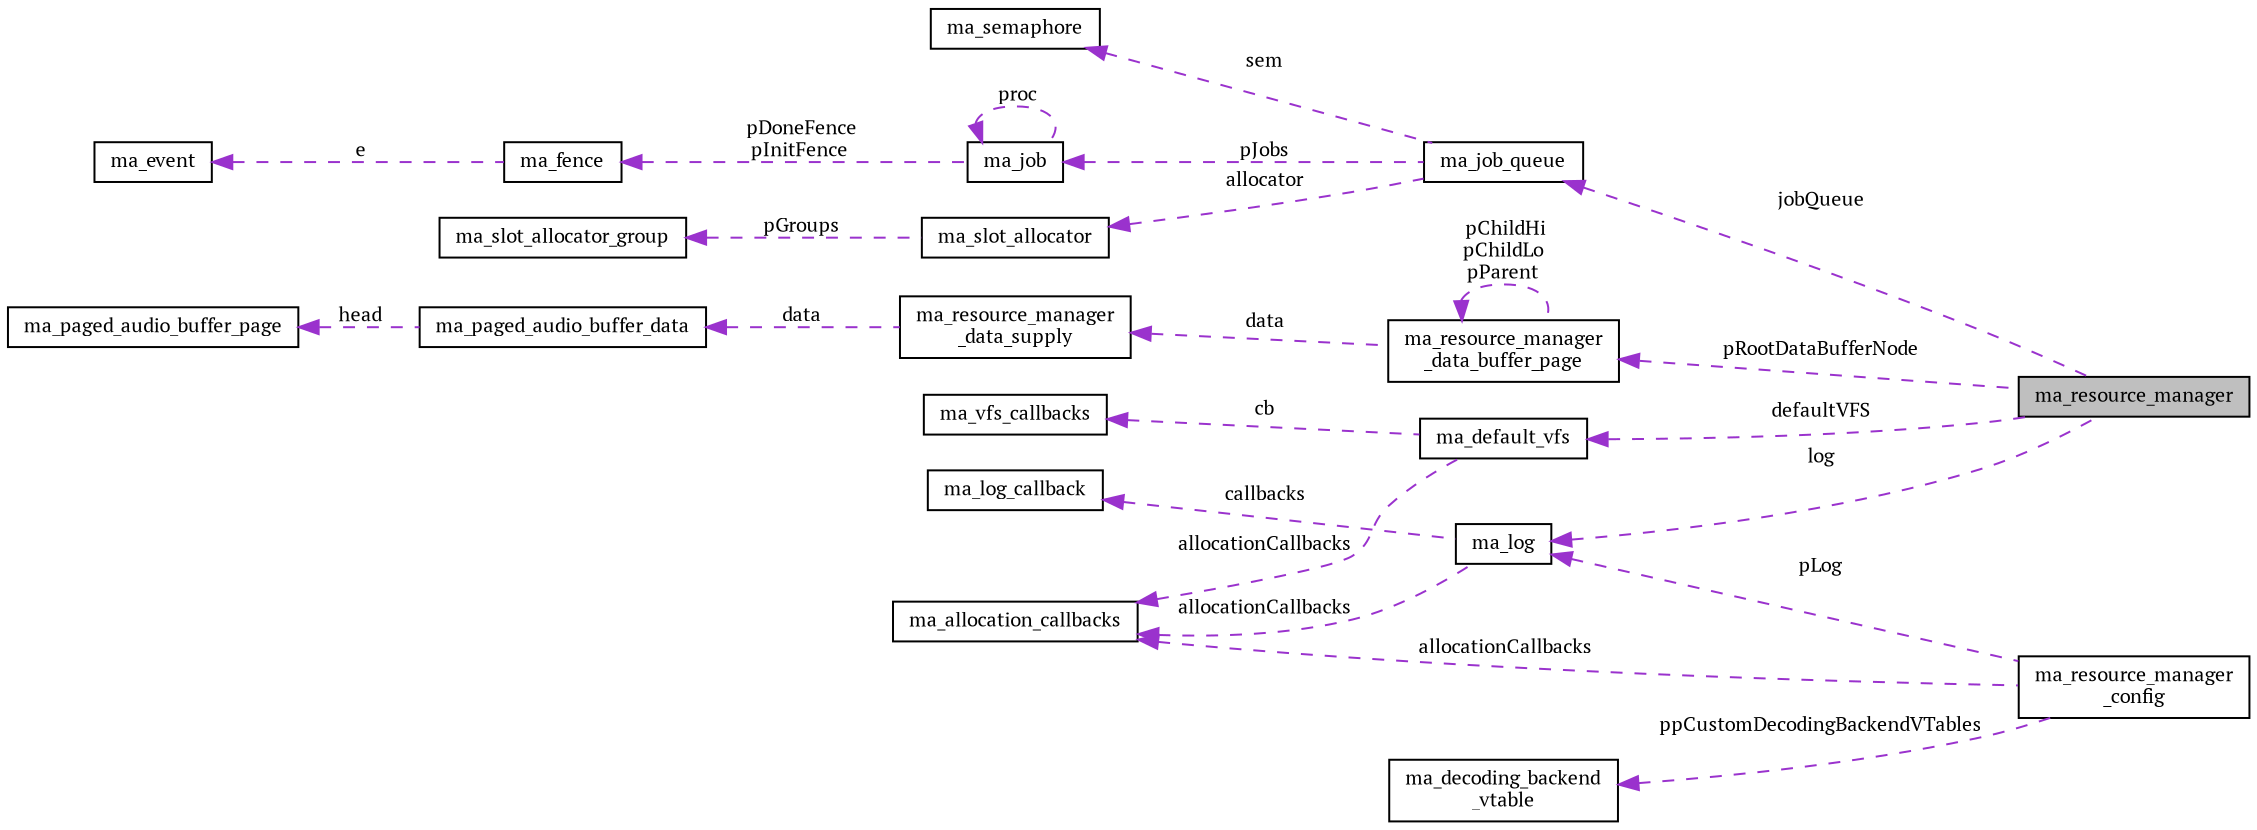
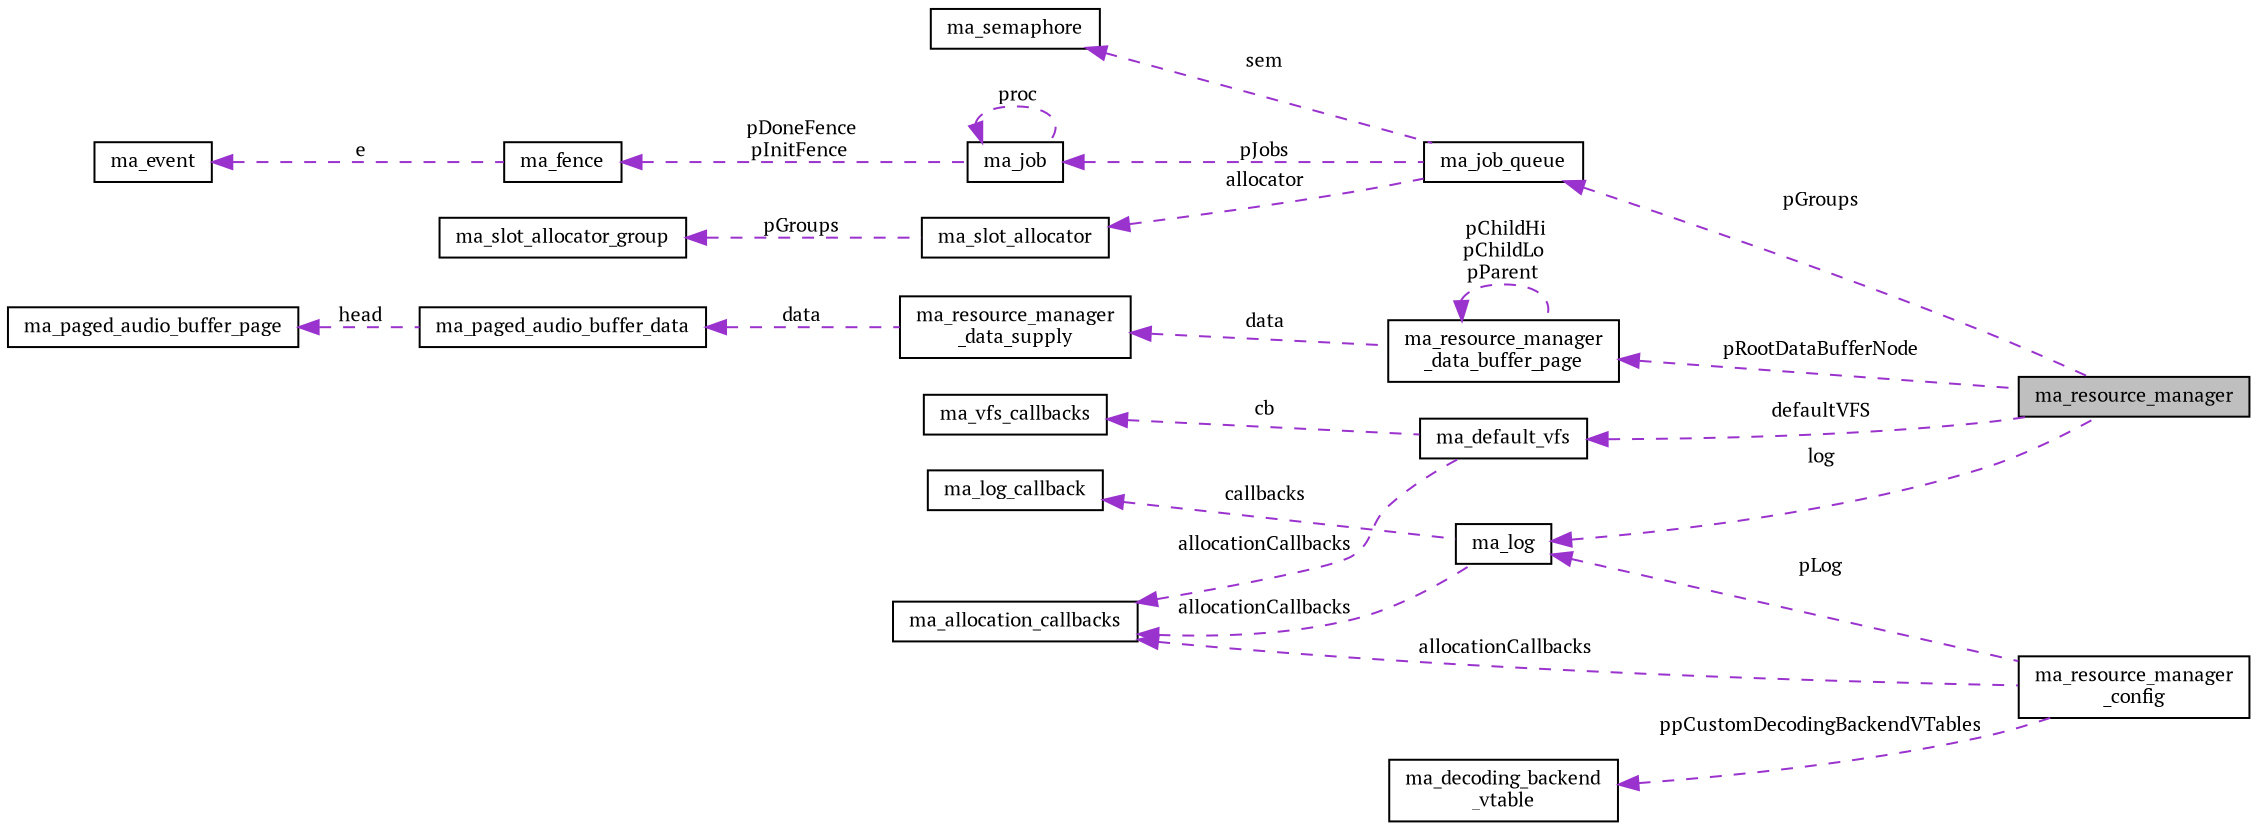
edge "ma_resource_manager" -> "ma_job_queue": label " jobQueue" -> " pGroups"
